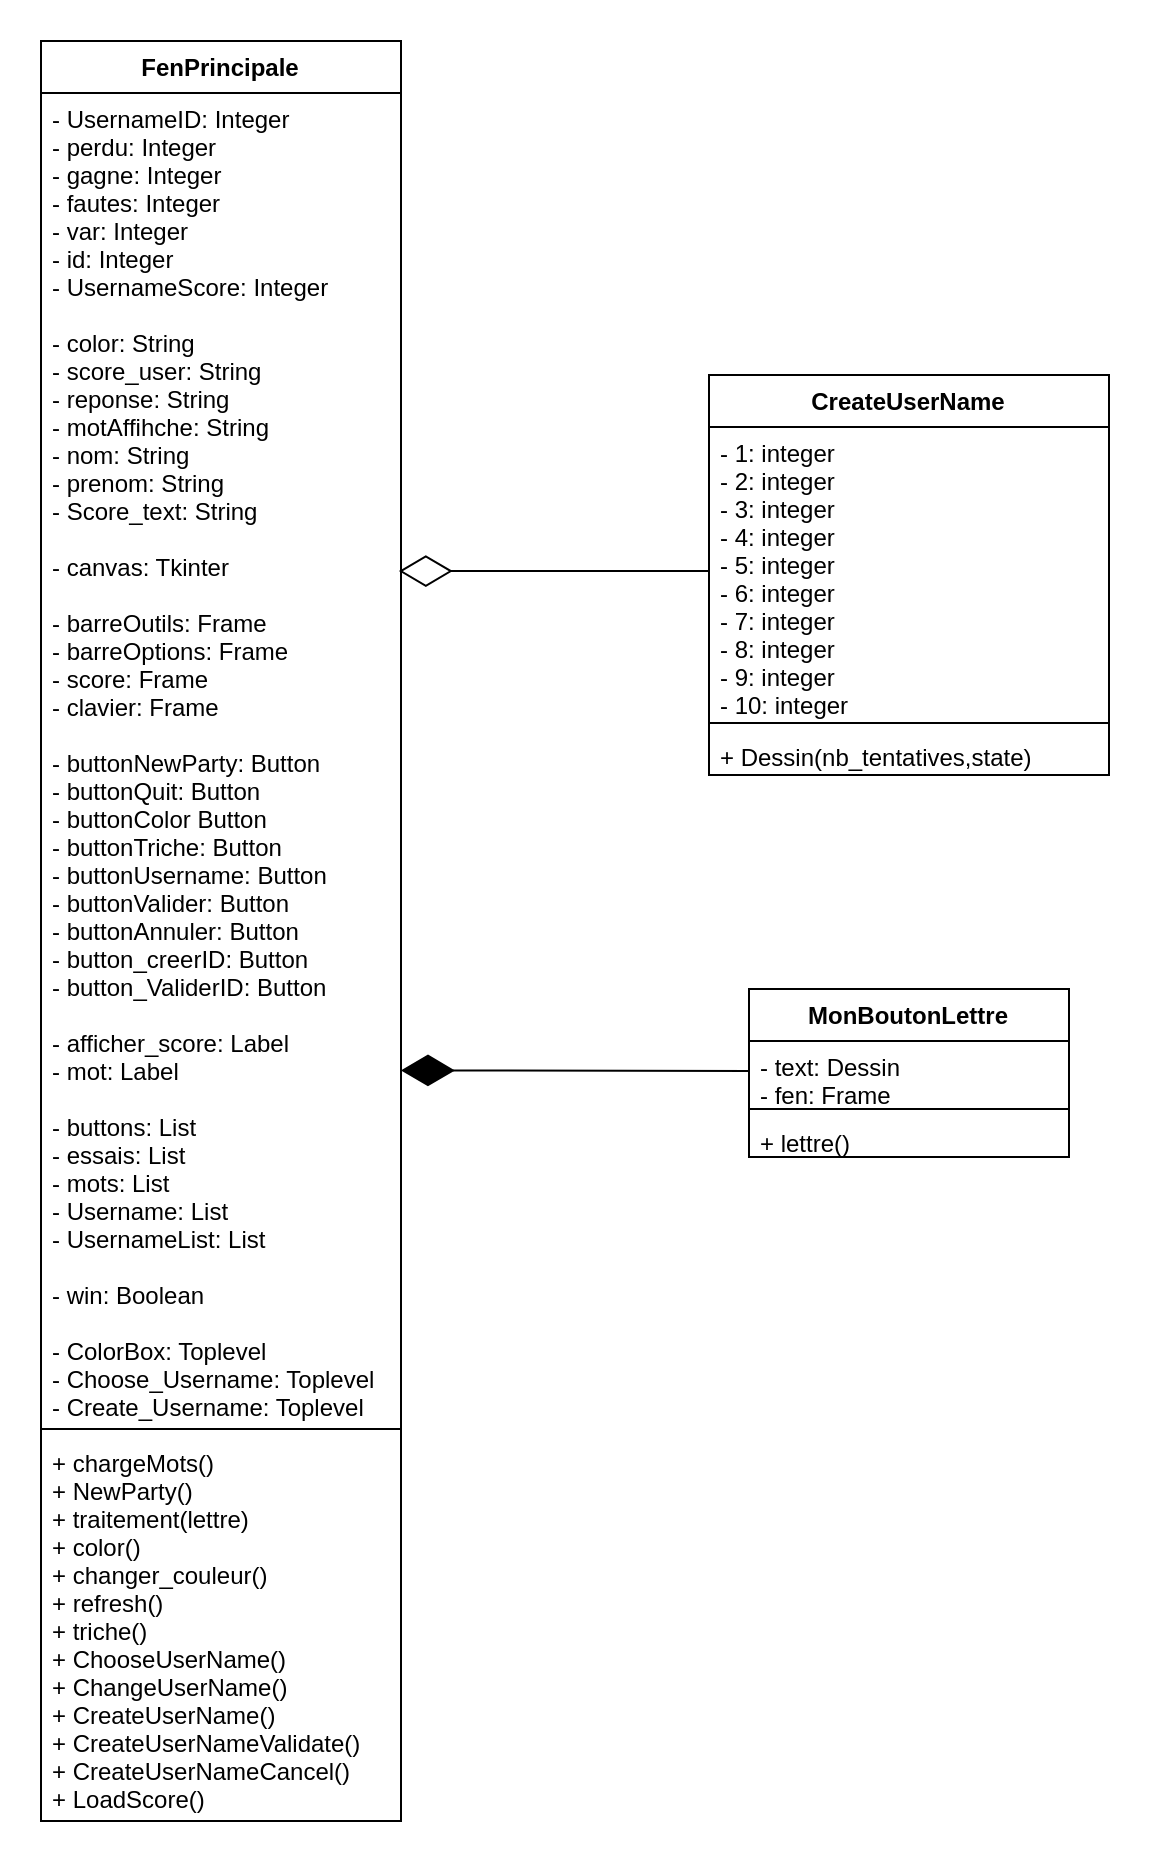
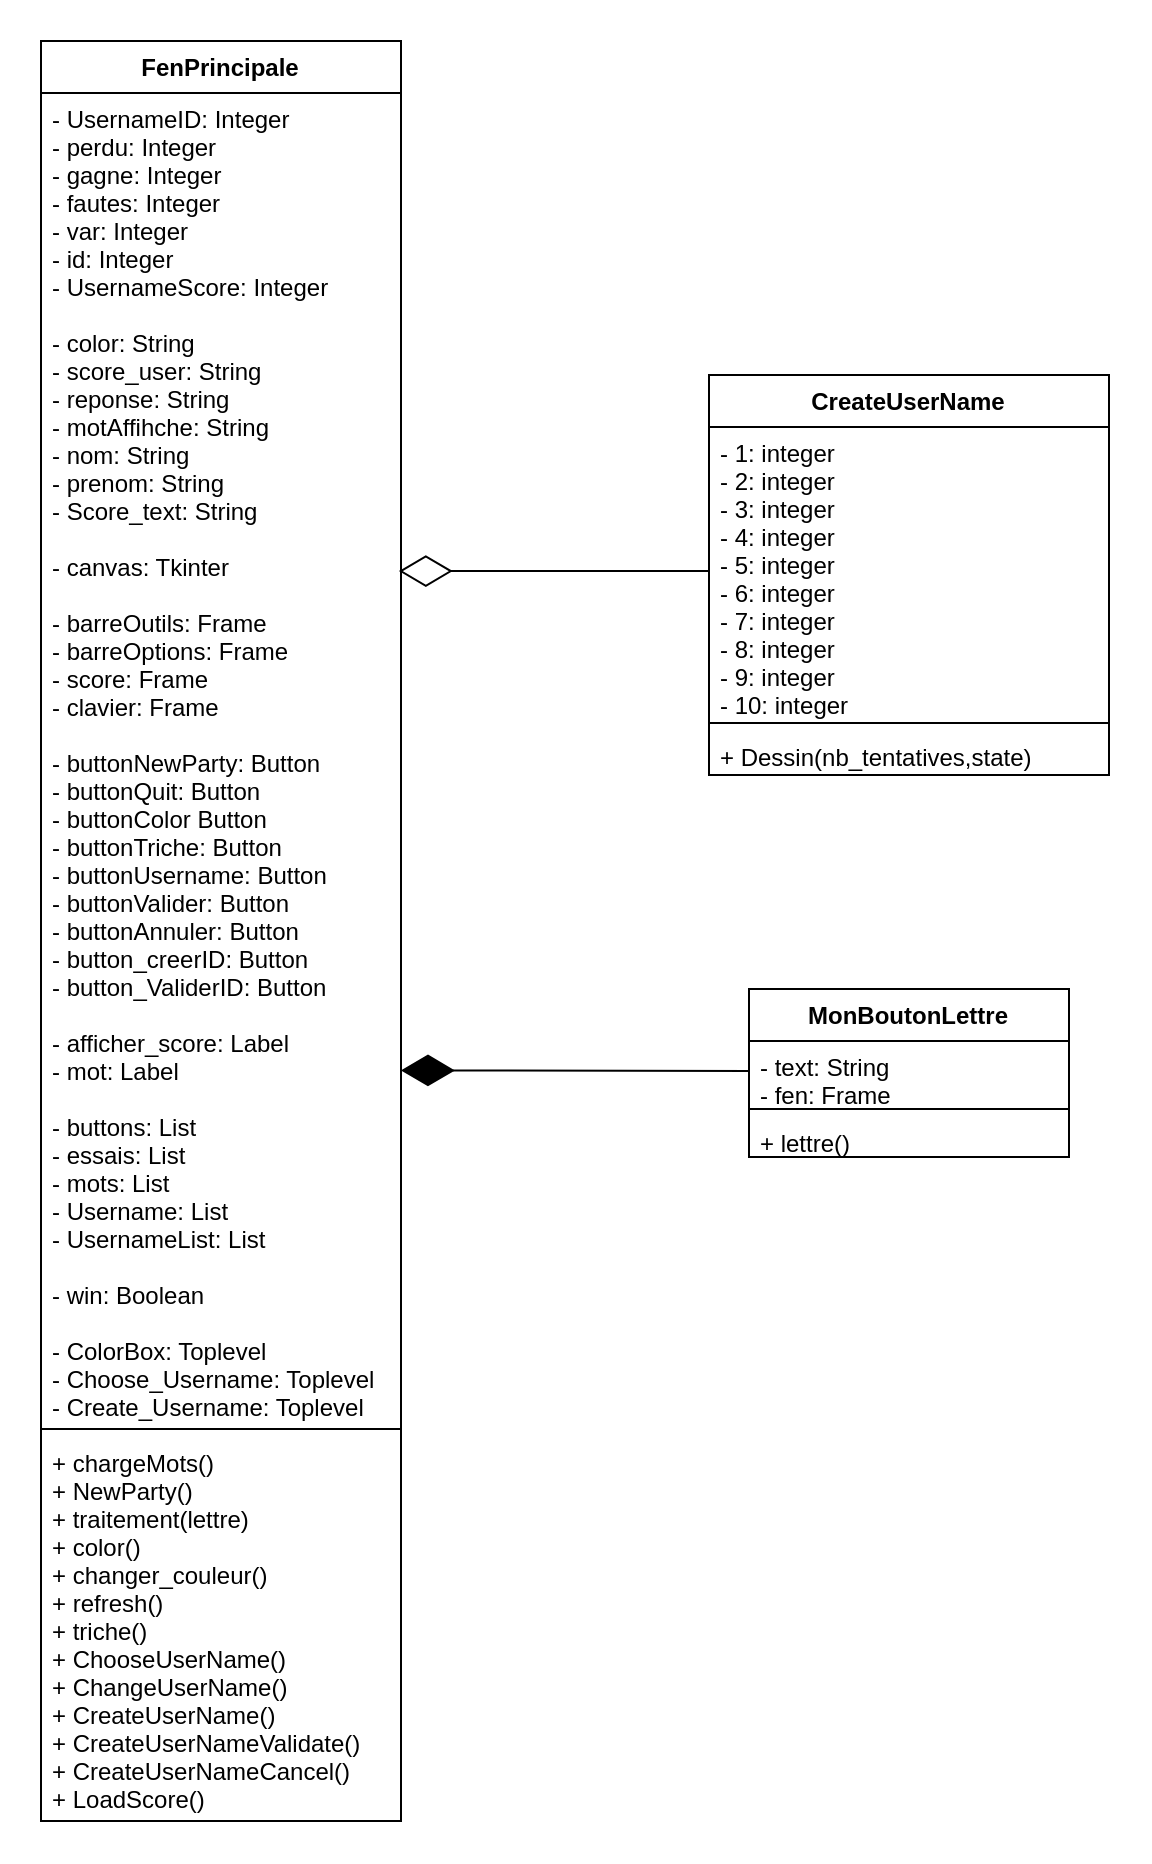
node "- text: Dessin - fen: Frame": label "- text: Dessin - fen: Frame" -> "- text: String - fen: Frame"
